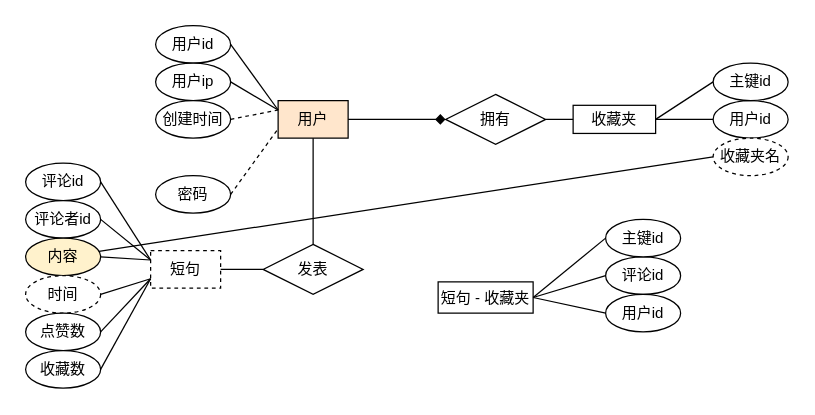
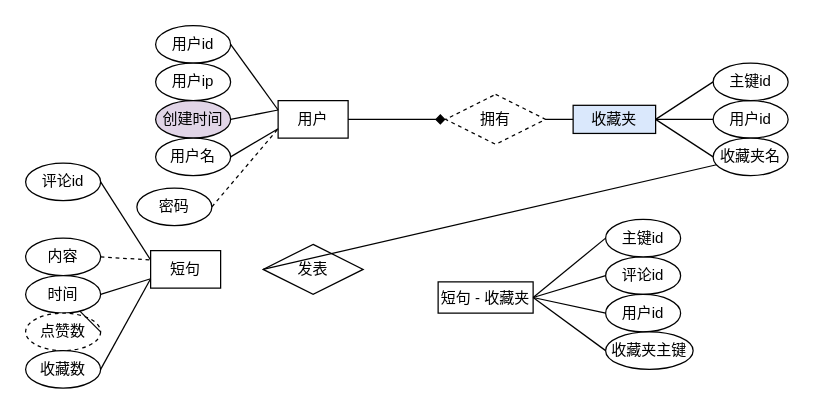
edge "用户ip" -- "用户": removed
edge "创建时间" -- "用户": style dashed -> solid
node "创建时间": fillcolor #ffffff -> #e1d5e7
node "用户": fillcolor #ffe6cc -> #ffffff
node "拥有": style solid -> dashed
node "收藏夹": fillcolor #ffffff -> #dae8fc
edge "用户" -- "用户名": added
node "用户名": added
node "收藏夹名": style dashed -> solid
edge "用户" -- "发表": removed
node "密码": moved (193, 194) -> (174, 207)
edge "收藏夹名" -- "内容": now "收藏夹名" -- "收藏夹"
node "评论者id": removed
edge "评论者id" -- "短句": removed
node "内容": fillcolor #fff2cc -> #ffffff
edge "内容" -- "短句": style solid -> dashed
node "短句": style dashed -> solid
edge "短句" -- "发表": now "收藏夹名" -- "发表"
node "时间": style dashed -> solid
edge "短句" -- "点赞数": now "时间" -- "点赞数"
edge "短句 - 收藏夹" -- "收藏夹主键": added
node "点赞数": style solid -> dashed
node "收藏夹主键": added
